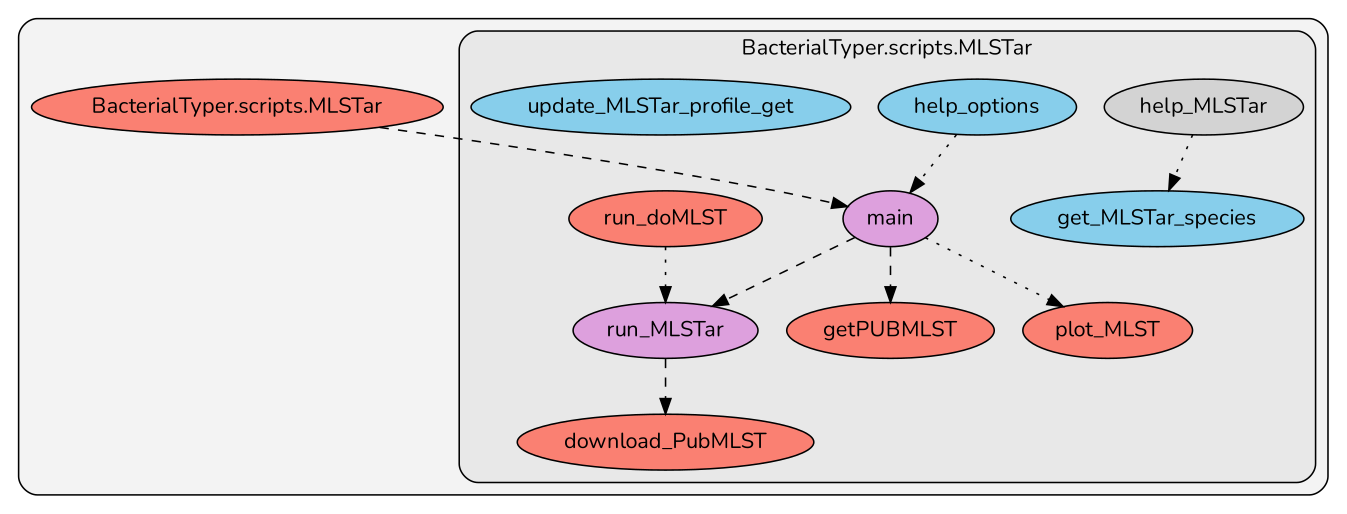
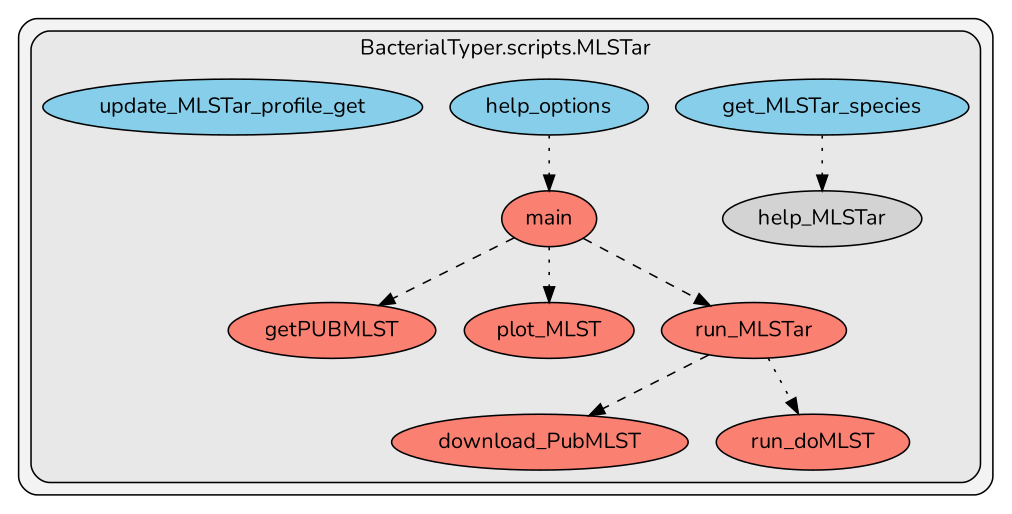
node "BacterialTyper.scripts.MLSTar": removed
edge "help_MLSTar" -> "get_MLSTar_species": reversed
node "main": fillcolor plum -> salmon
edge "run_doMLST" -> "run_MLSTar": reversed
node "run_MLSTar": fillcolor plum -> salmon
